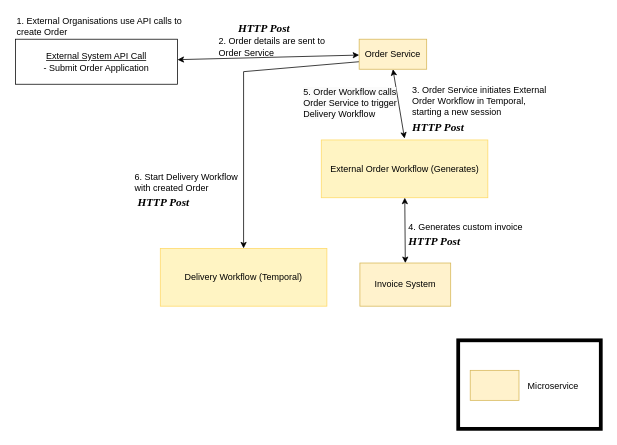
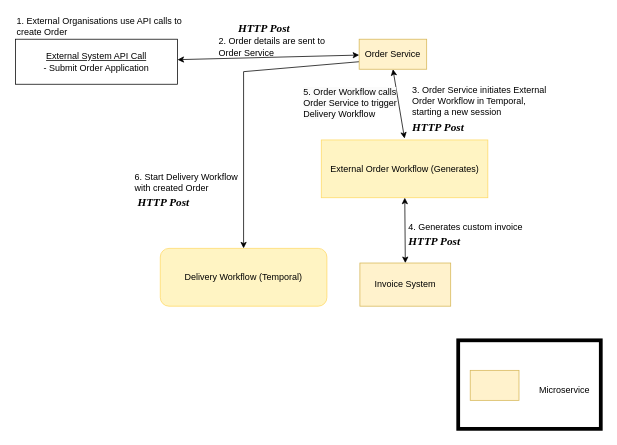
node "Delivery Workflow (Temporal)": shape rectangle -> rounded rectangle
node "Microservice": moved (553, 385) -> (564, 389)
